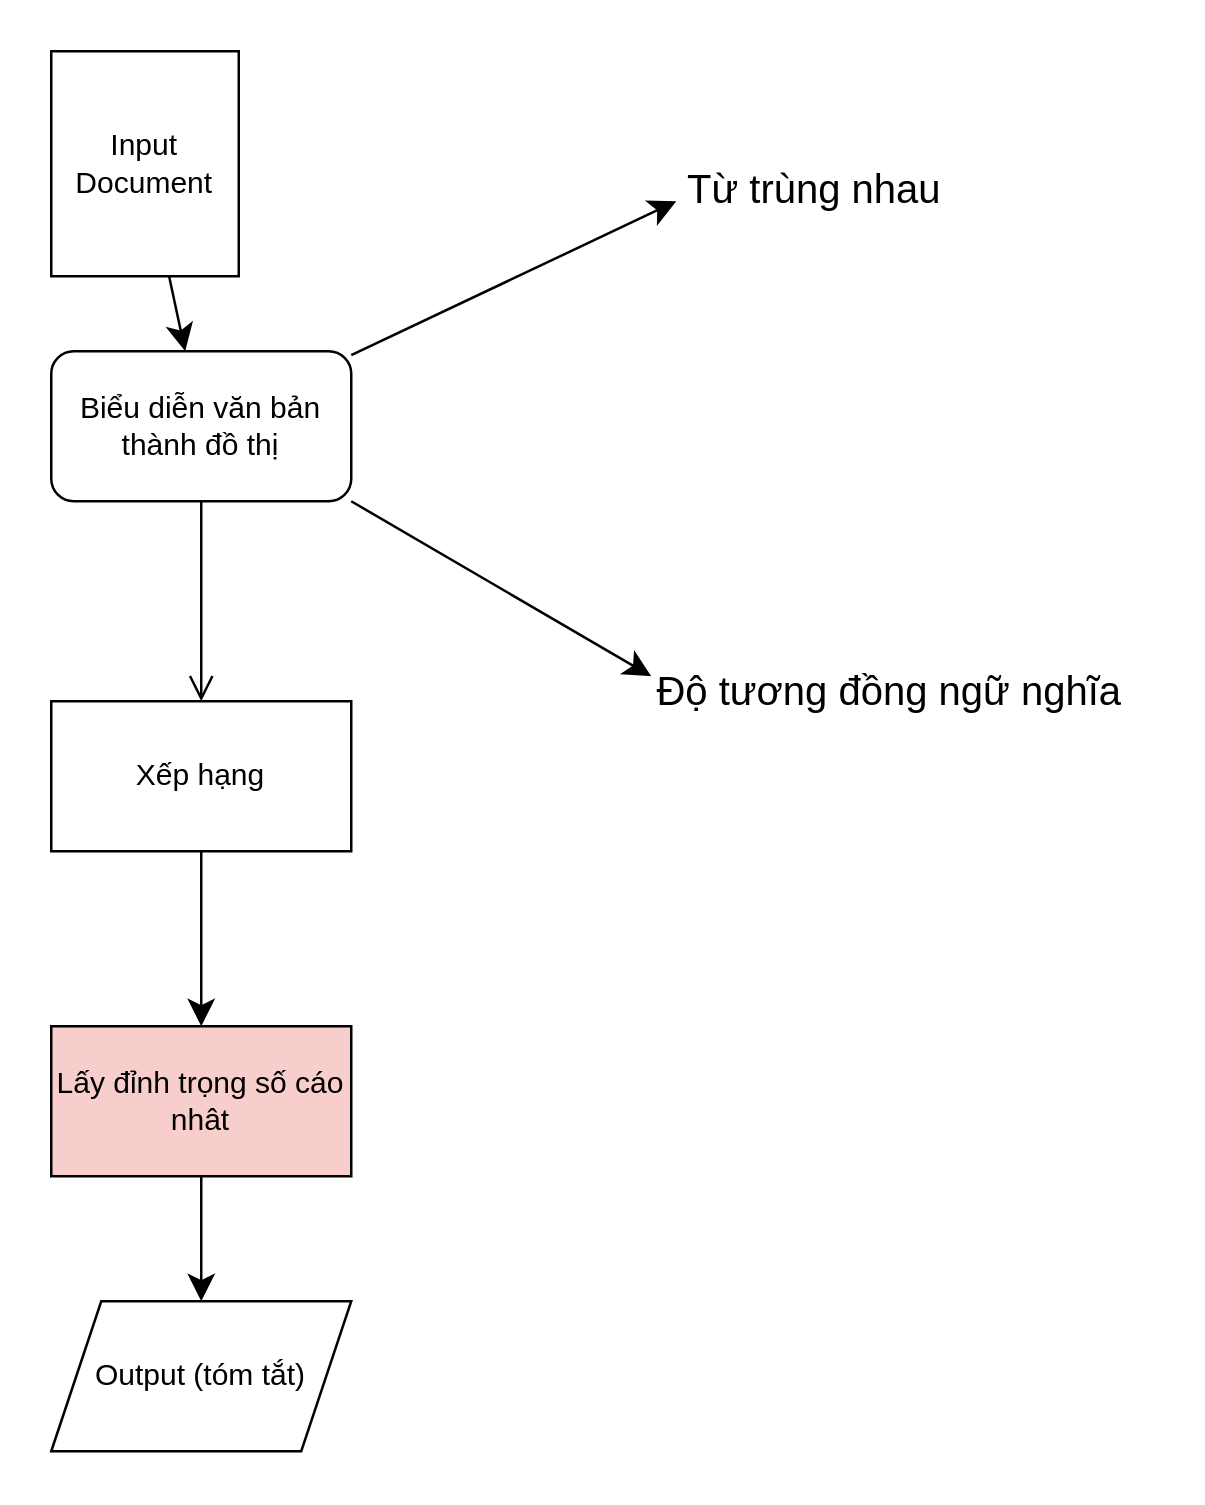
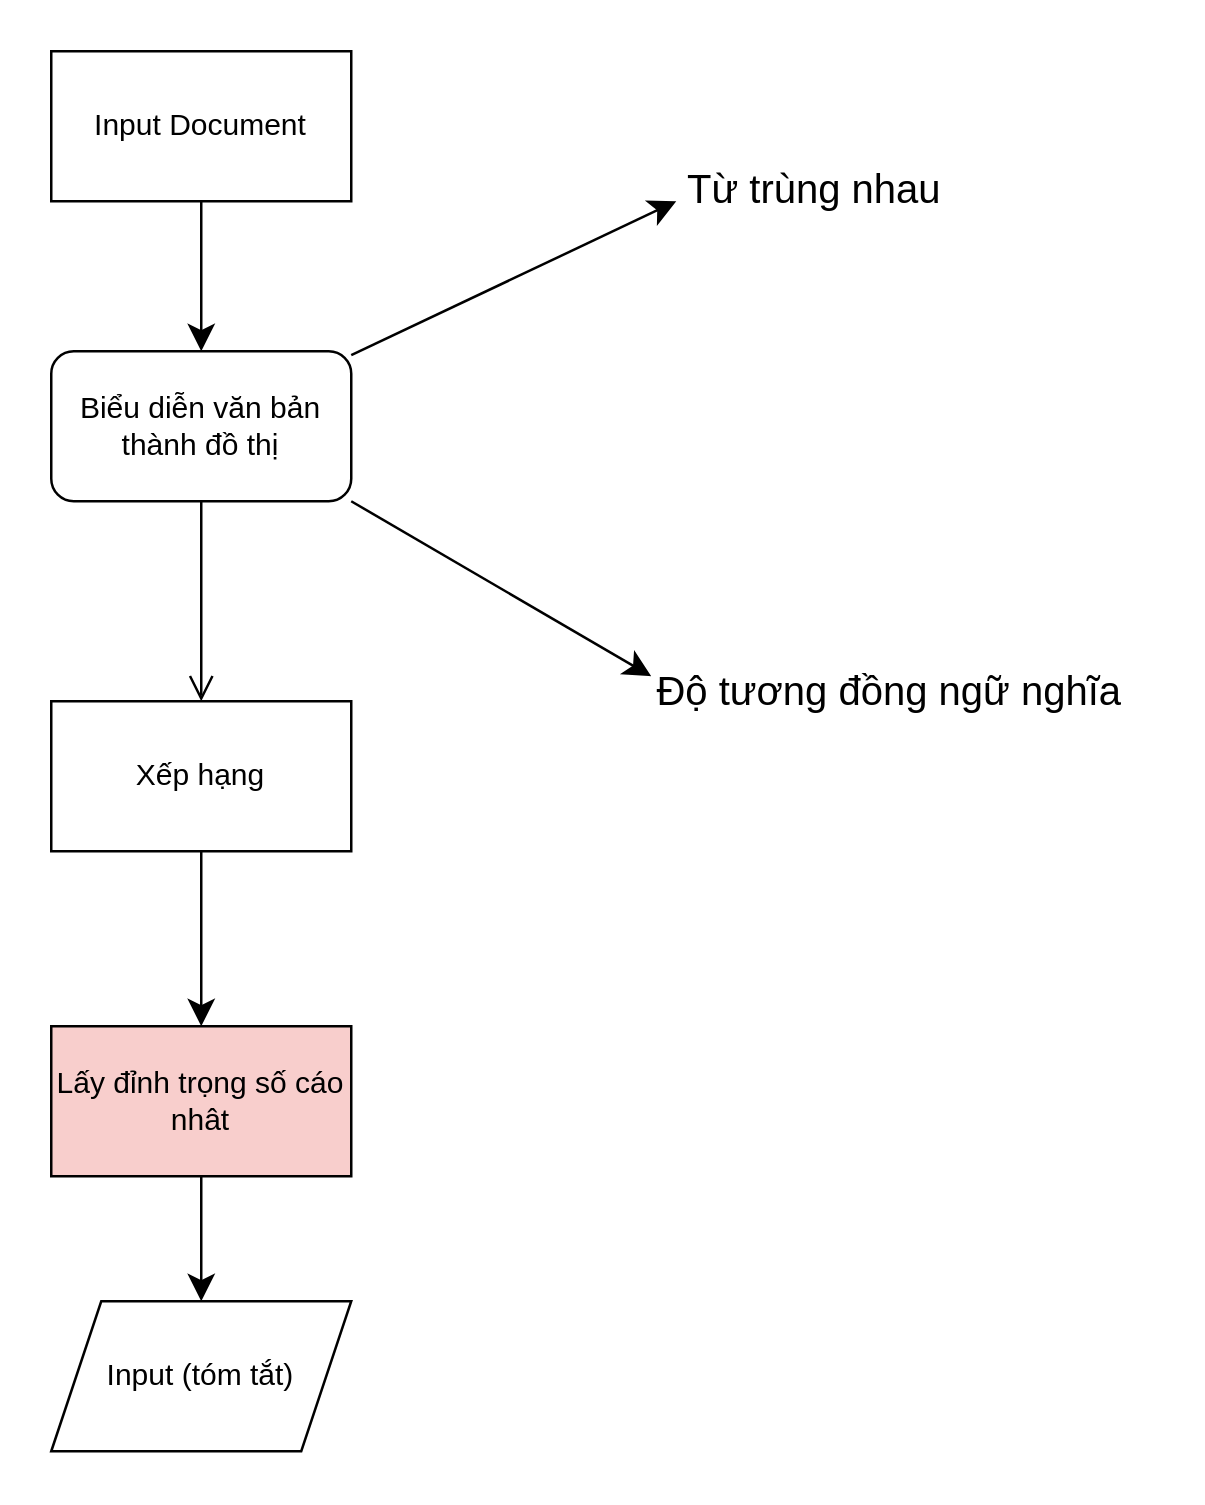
node "Input Document": size 188x225 -> 300x150
node "Output (tóm tắt)": label "Output (tóm tắt)" -> "Input (tóm tắt)"
